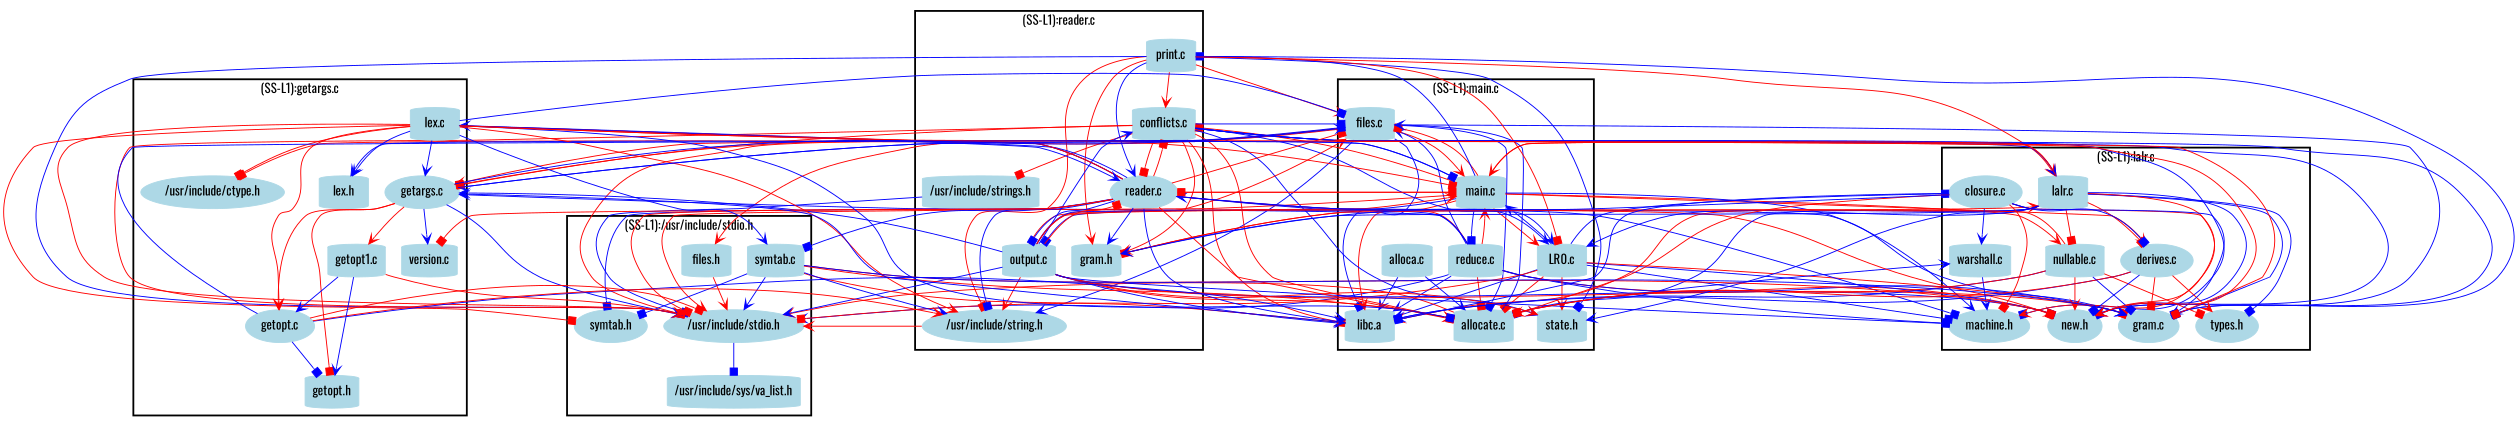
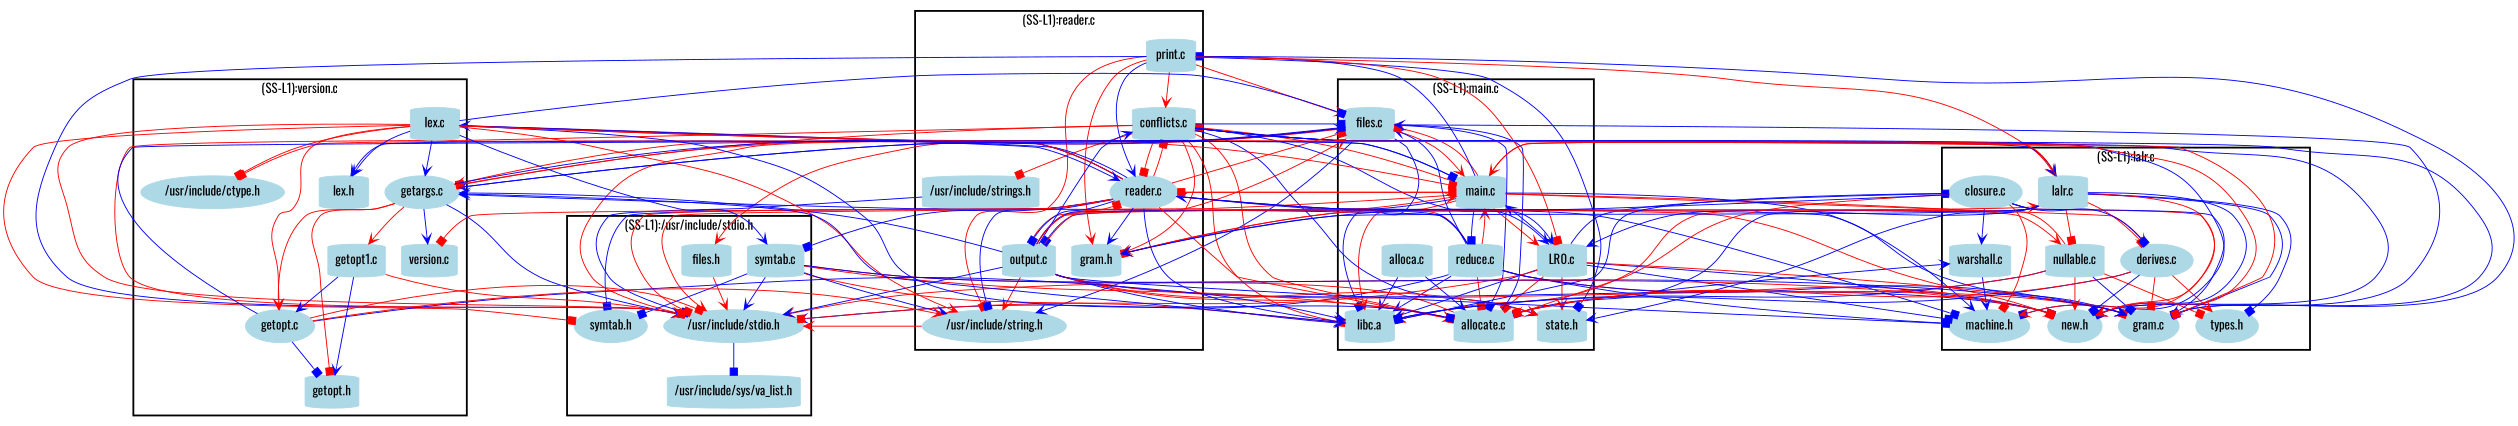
cluster "(SS-L1):getargs.c": label "(SS-L1):getargs.c" -> "(SS-L1):version.c"
